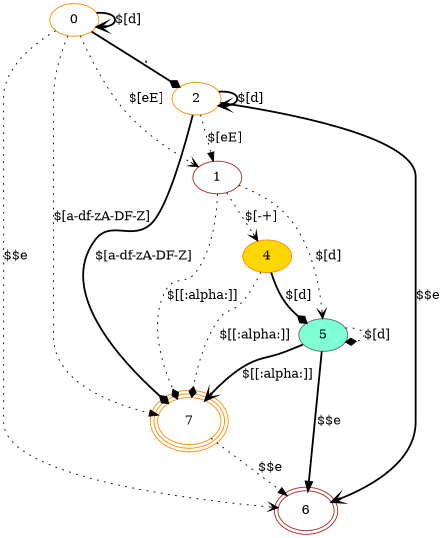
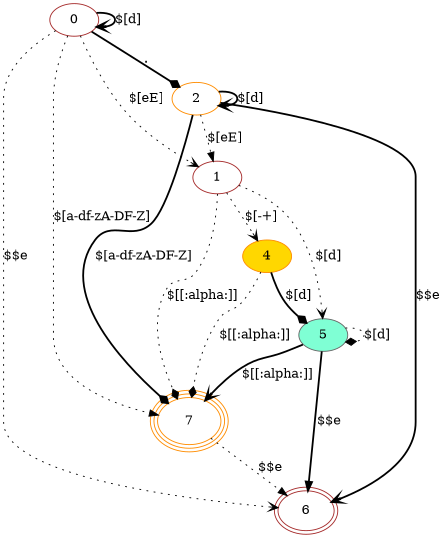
node "0": color darkorange -> brown
